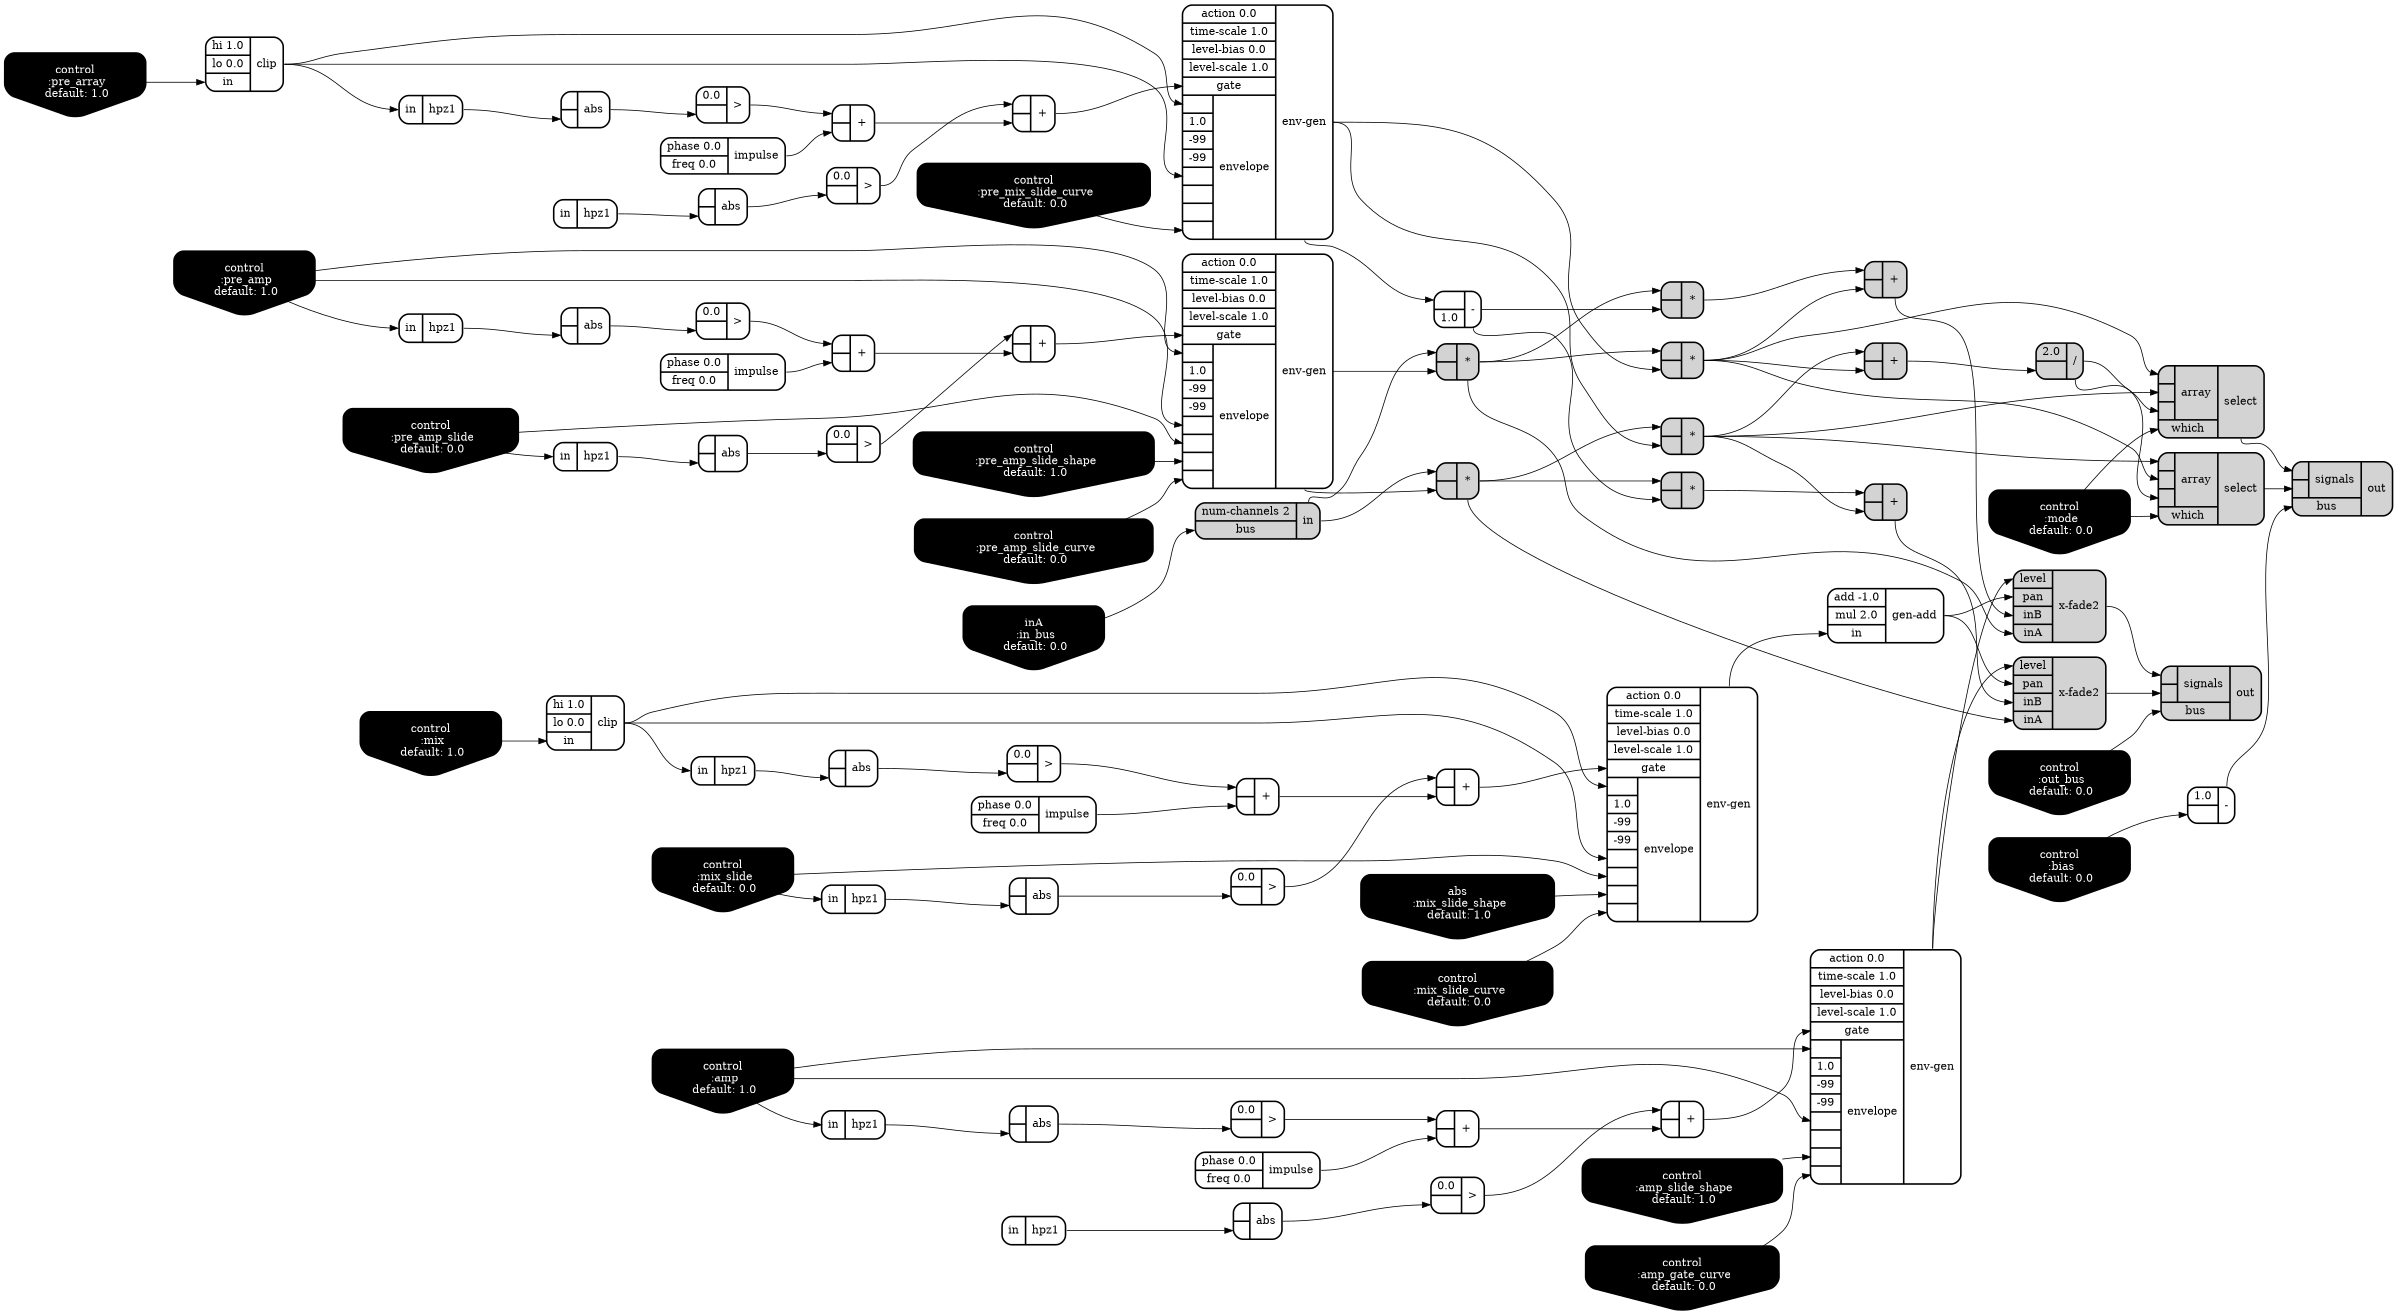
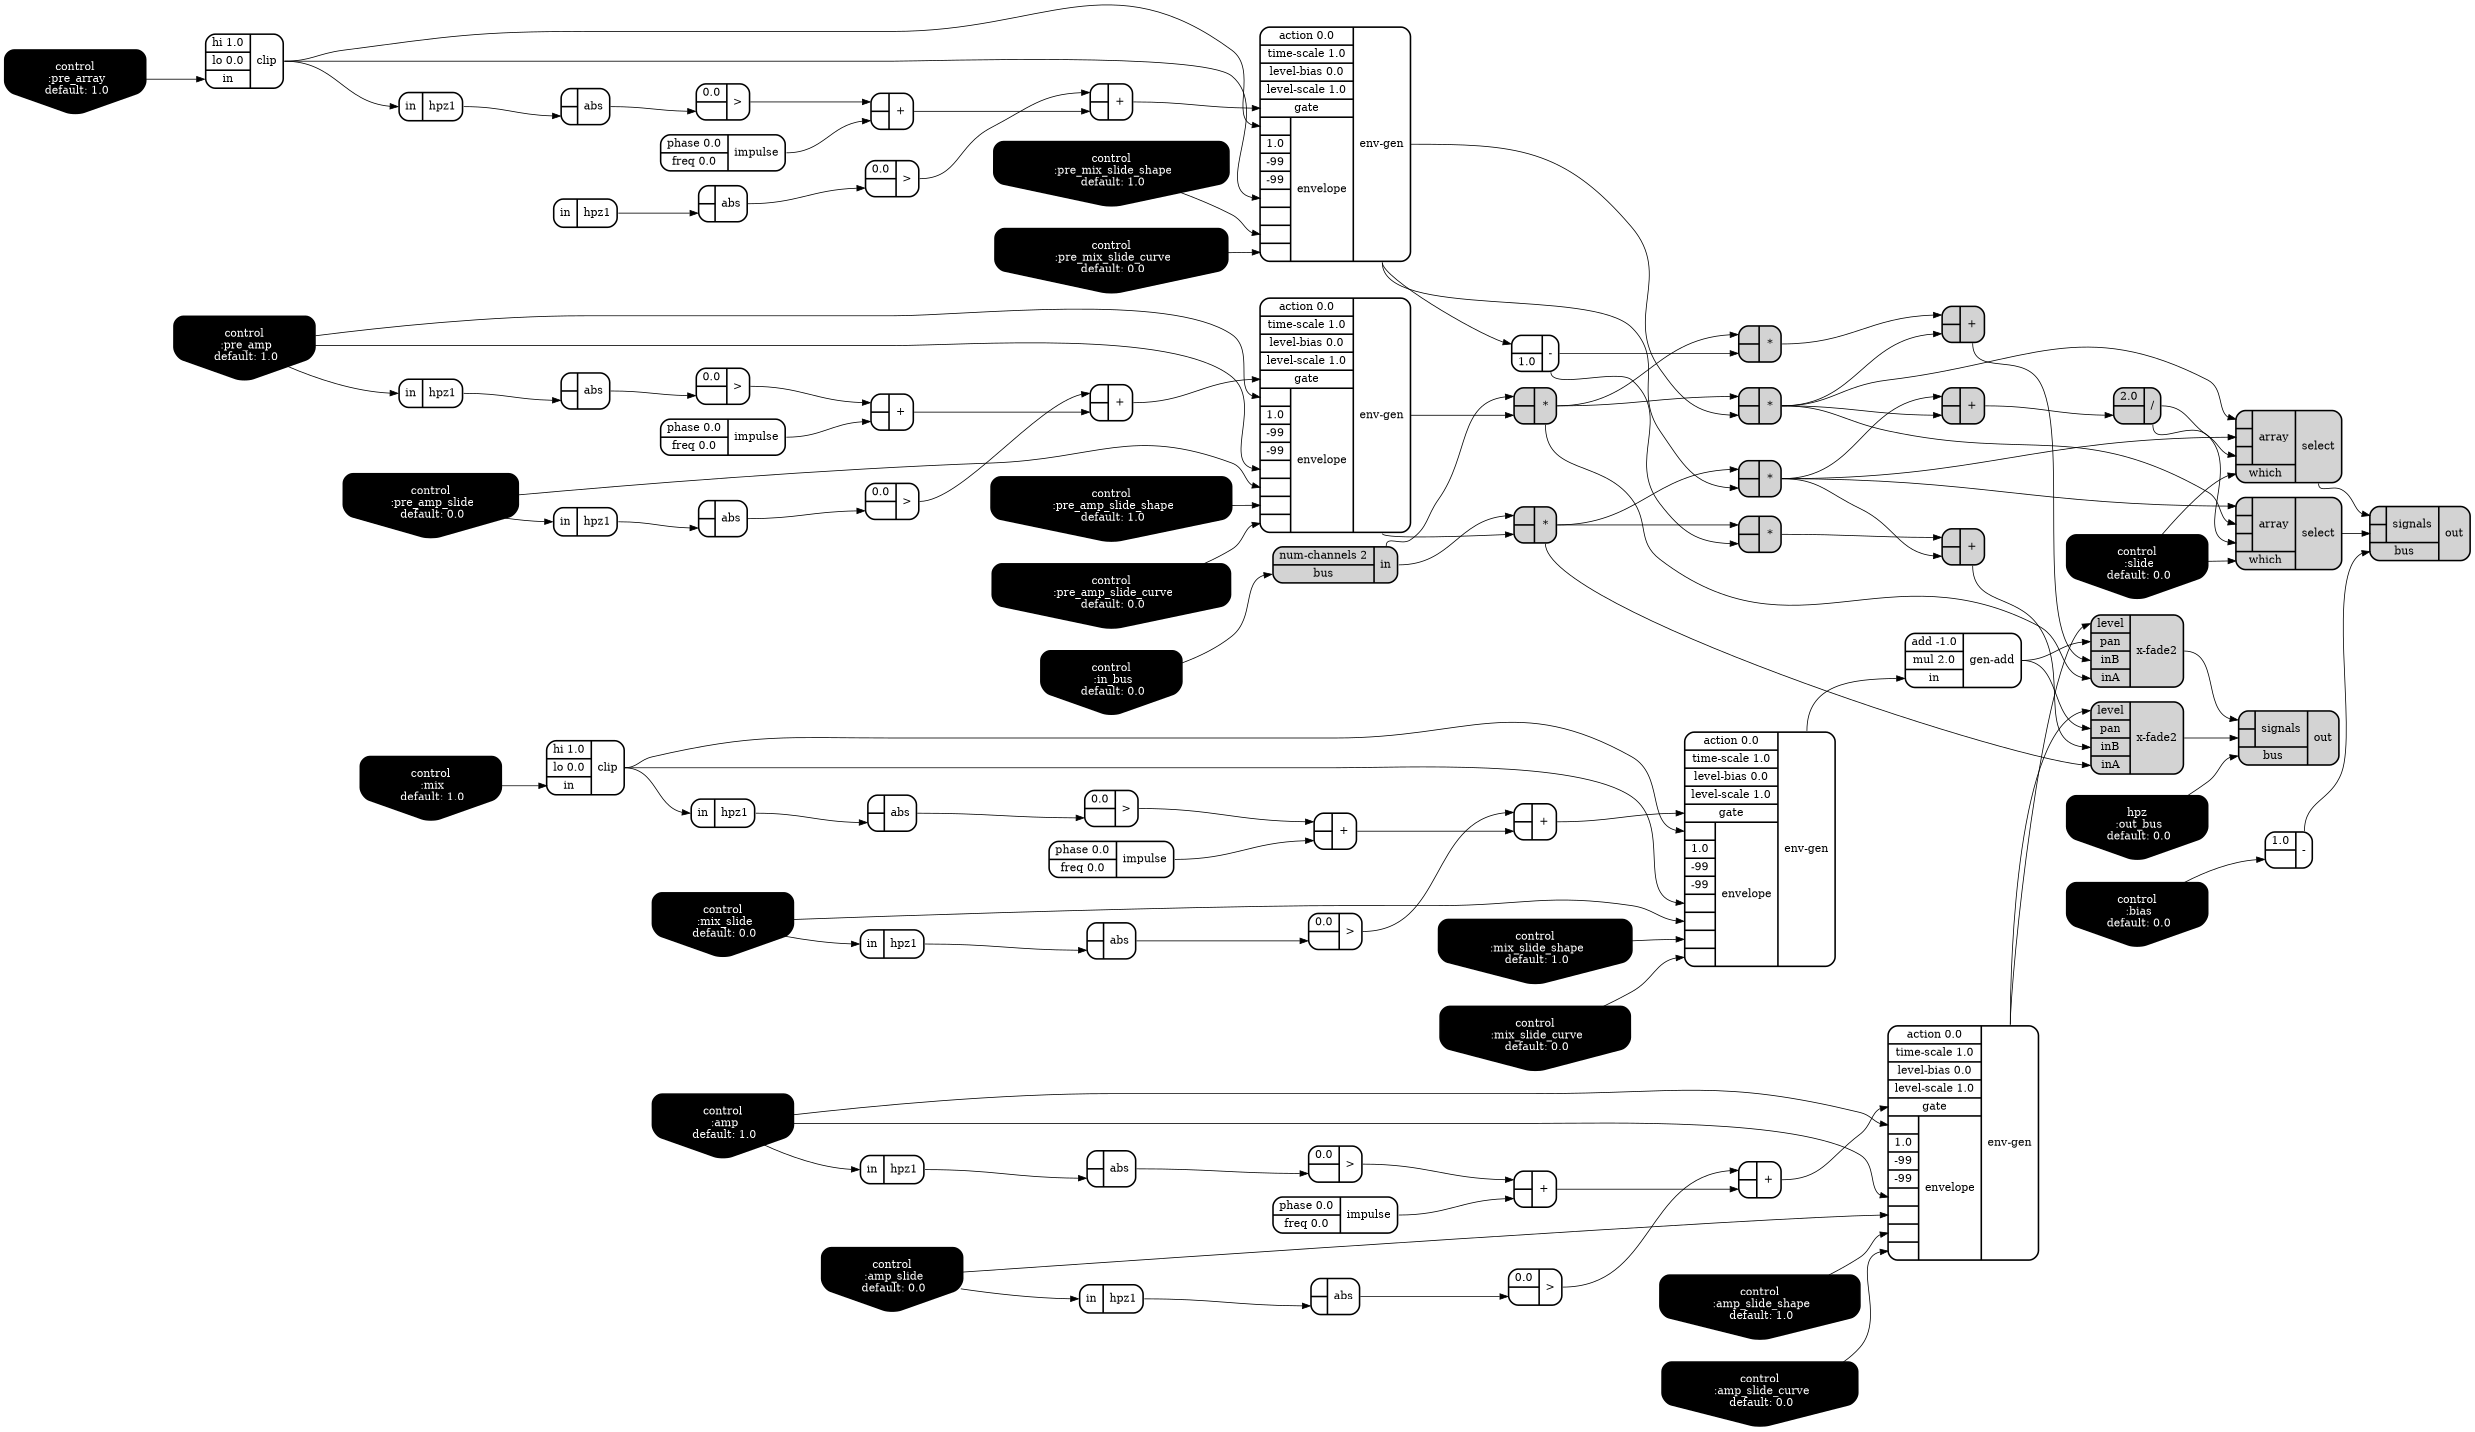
node "control :pre_mix_slide_shape default: 1.0": added
node "control :mode default: 0.0": label "control :mode default: 0.0" -> "control :slide default: 0.0"
node "inA :in_bus default: 0.0": label "inA :in_bus default: 0.0" -> "control :in_bus default: 0.0"
node "control :out_bus default: 0.0": label "control :out_bus default: 0.0" -> "hpz :out_bus default: 0.0"
node "abs :mix_slide_shape default: 1.0": label "abs :mix_slide_shape default: 1.0" -> "control :mix_slide_shape default: 1.0"
node "control :amp_gate_curve default: 0.0": label "control :amp_gate_curve default: 0.0" -> "control :amp_slide_curve default: 0.0"
node "control :amp_slide default: 0.0": added
